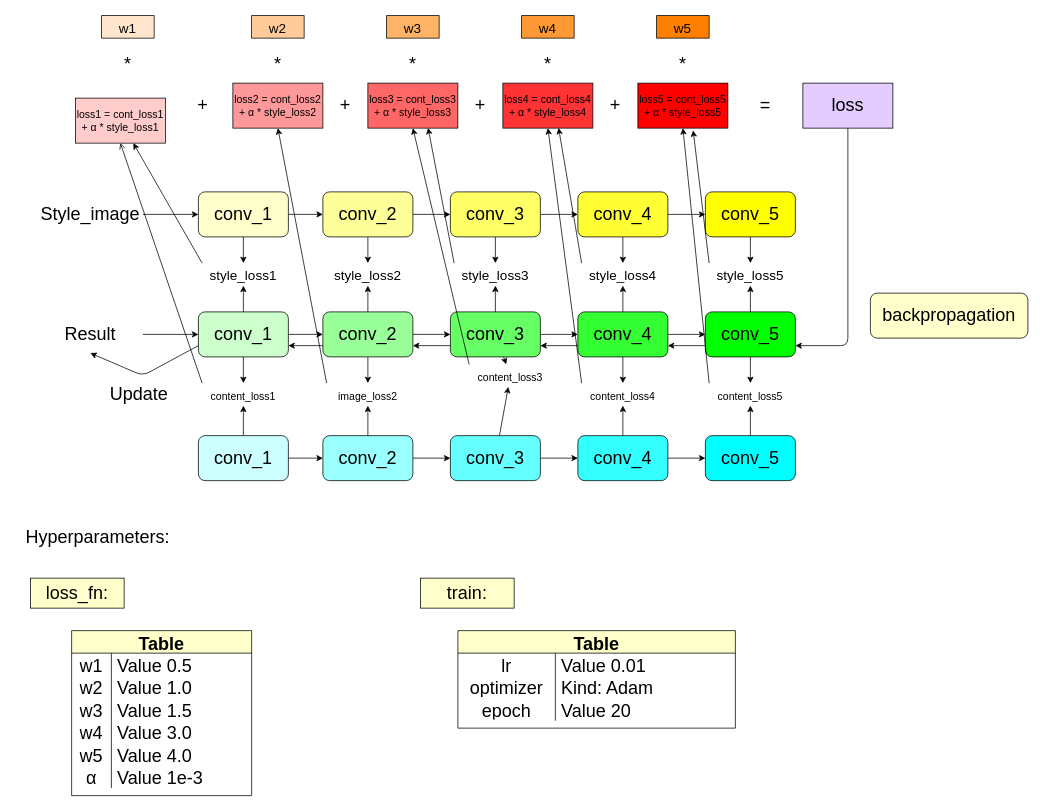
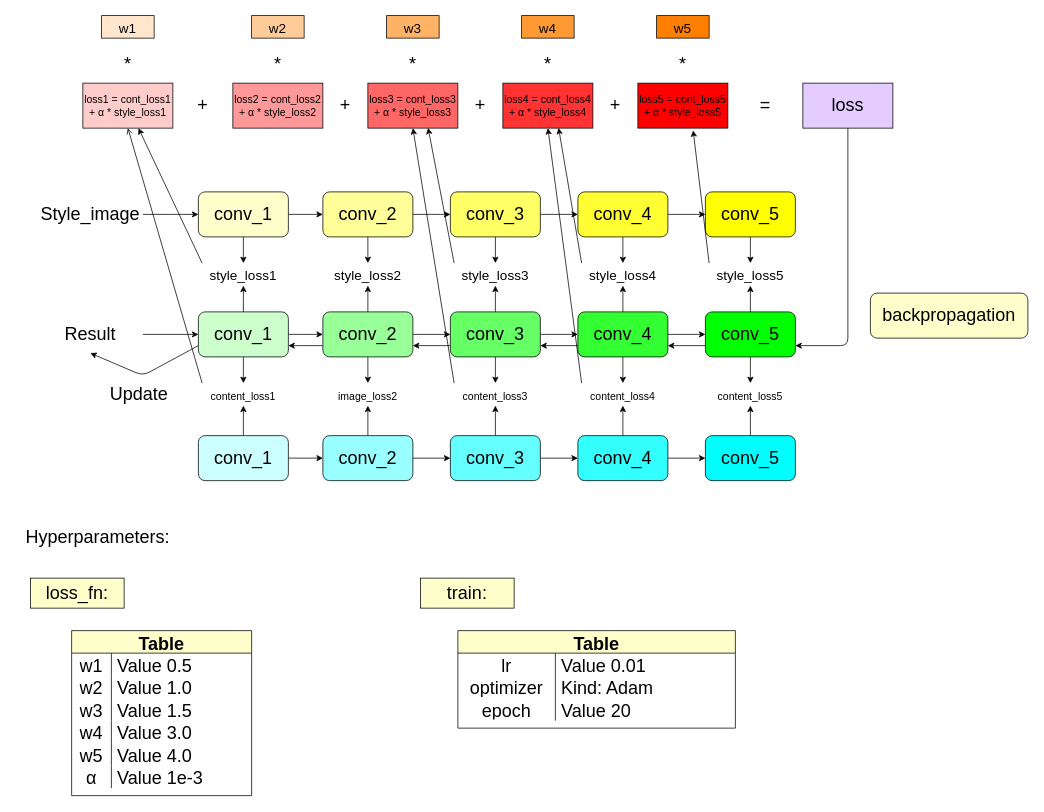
node "loss1 = cont_loss1 + α * style_loss1": moved (120, 120) -> (128, 105)
edge "content_loss5" -> "loss5 = cont_loss5 + α * style_loss5": removed
edge "image_loss2" -> "loss2 = cont_loss2 + α * style_loss2": removed
node "content_loss3": moved (510, 375) -> (495, 394)
